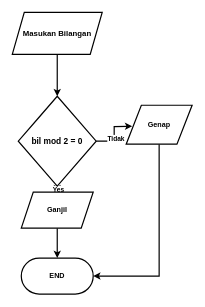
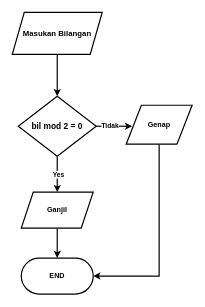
node "bil mod 2 = 0": size 78x90 -> 78x60
